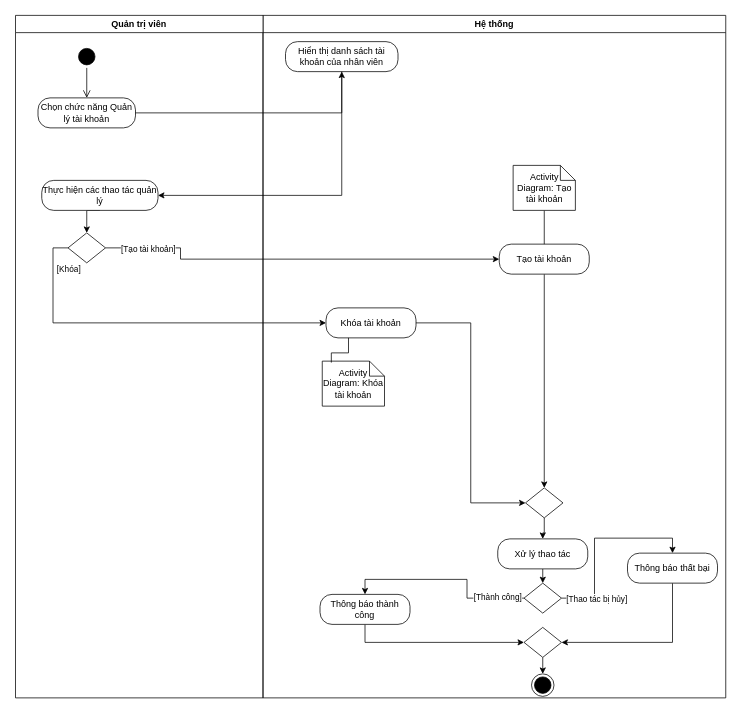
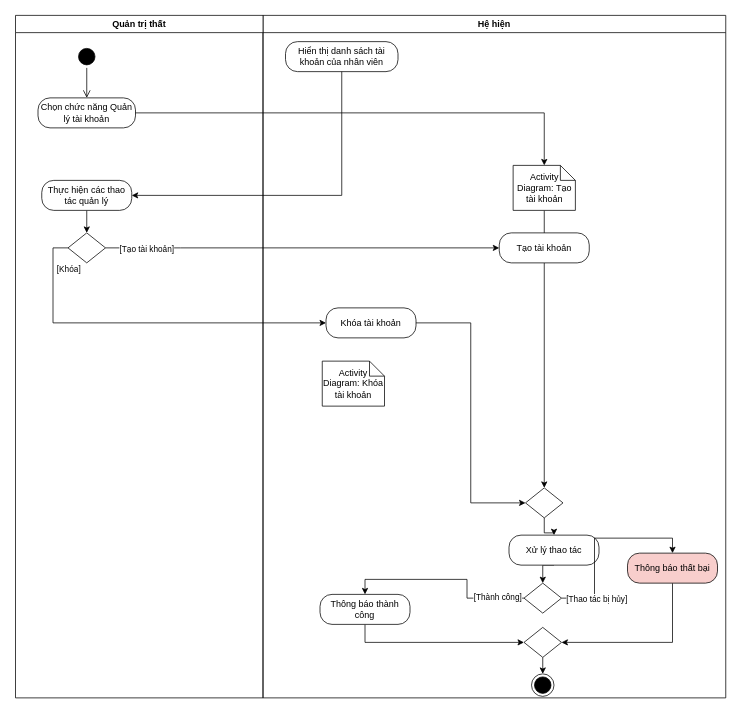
node "Quản trị viên": label "Quản trị viên" -> "Quản trị thất"
node "Hệ thống": label "Hệ thống" -> "Hệ hiện"
edge "Chọn chức năng Quản lý tài khoản" -> "Hiển thị danh sách tài khoản của nhân viên": now "Chọn chức năng Quản lý tài khoản" -> "Activity Diagram: Tạo tài khoản"
node "Thực hiện các thao tác quản lý": size 116x30 -> 90x30
node "Tạo tài khoản": moved (544, 259) -> (544, 248)
edge "Khóa tài khoản" -- "Activity Diagram: Khóa tài khoản": removed
node "Xử lý thao tác": moved (543, 554) -> (554, 550)
node "Thông báo thất bại": fillcolor #ffffff -> #f8cecc
